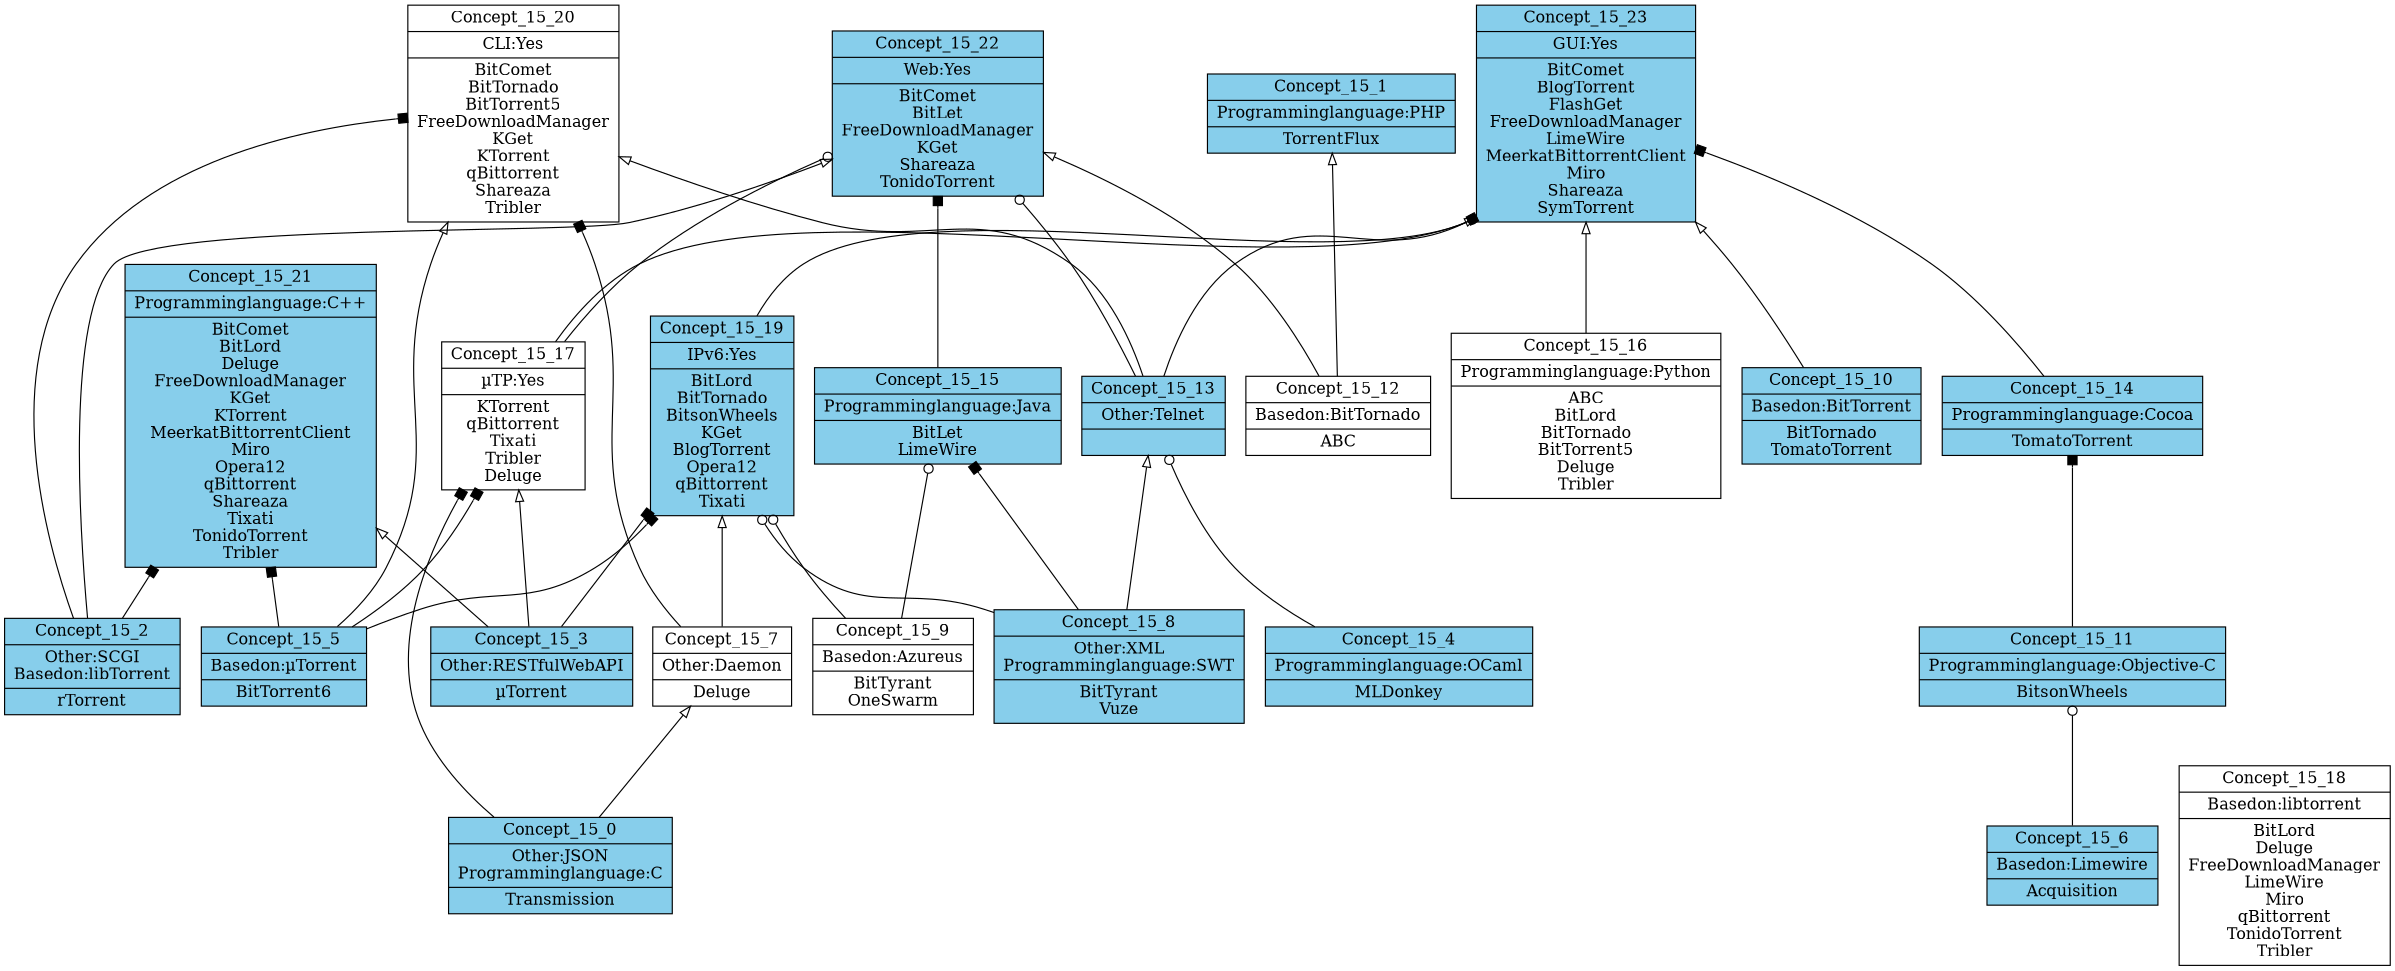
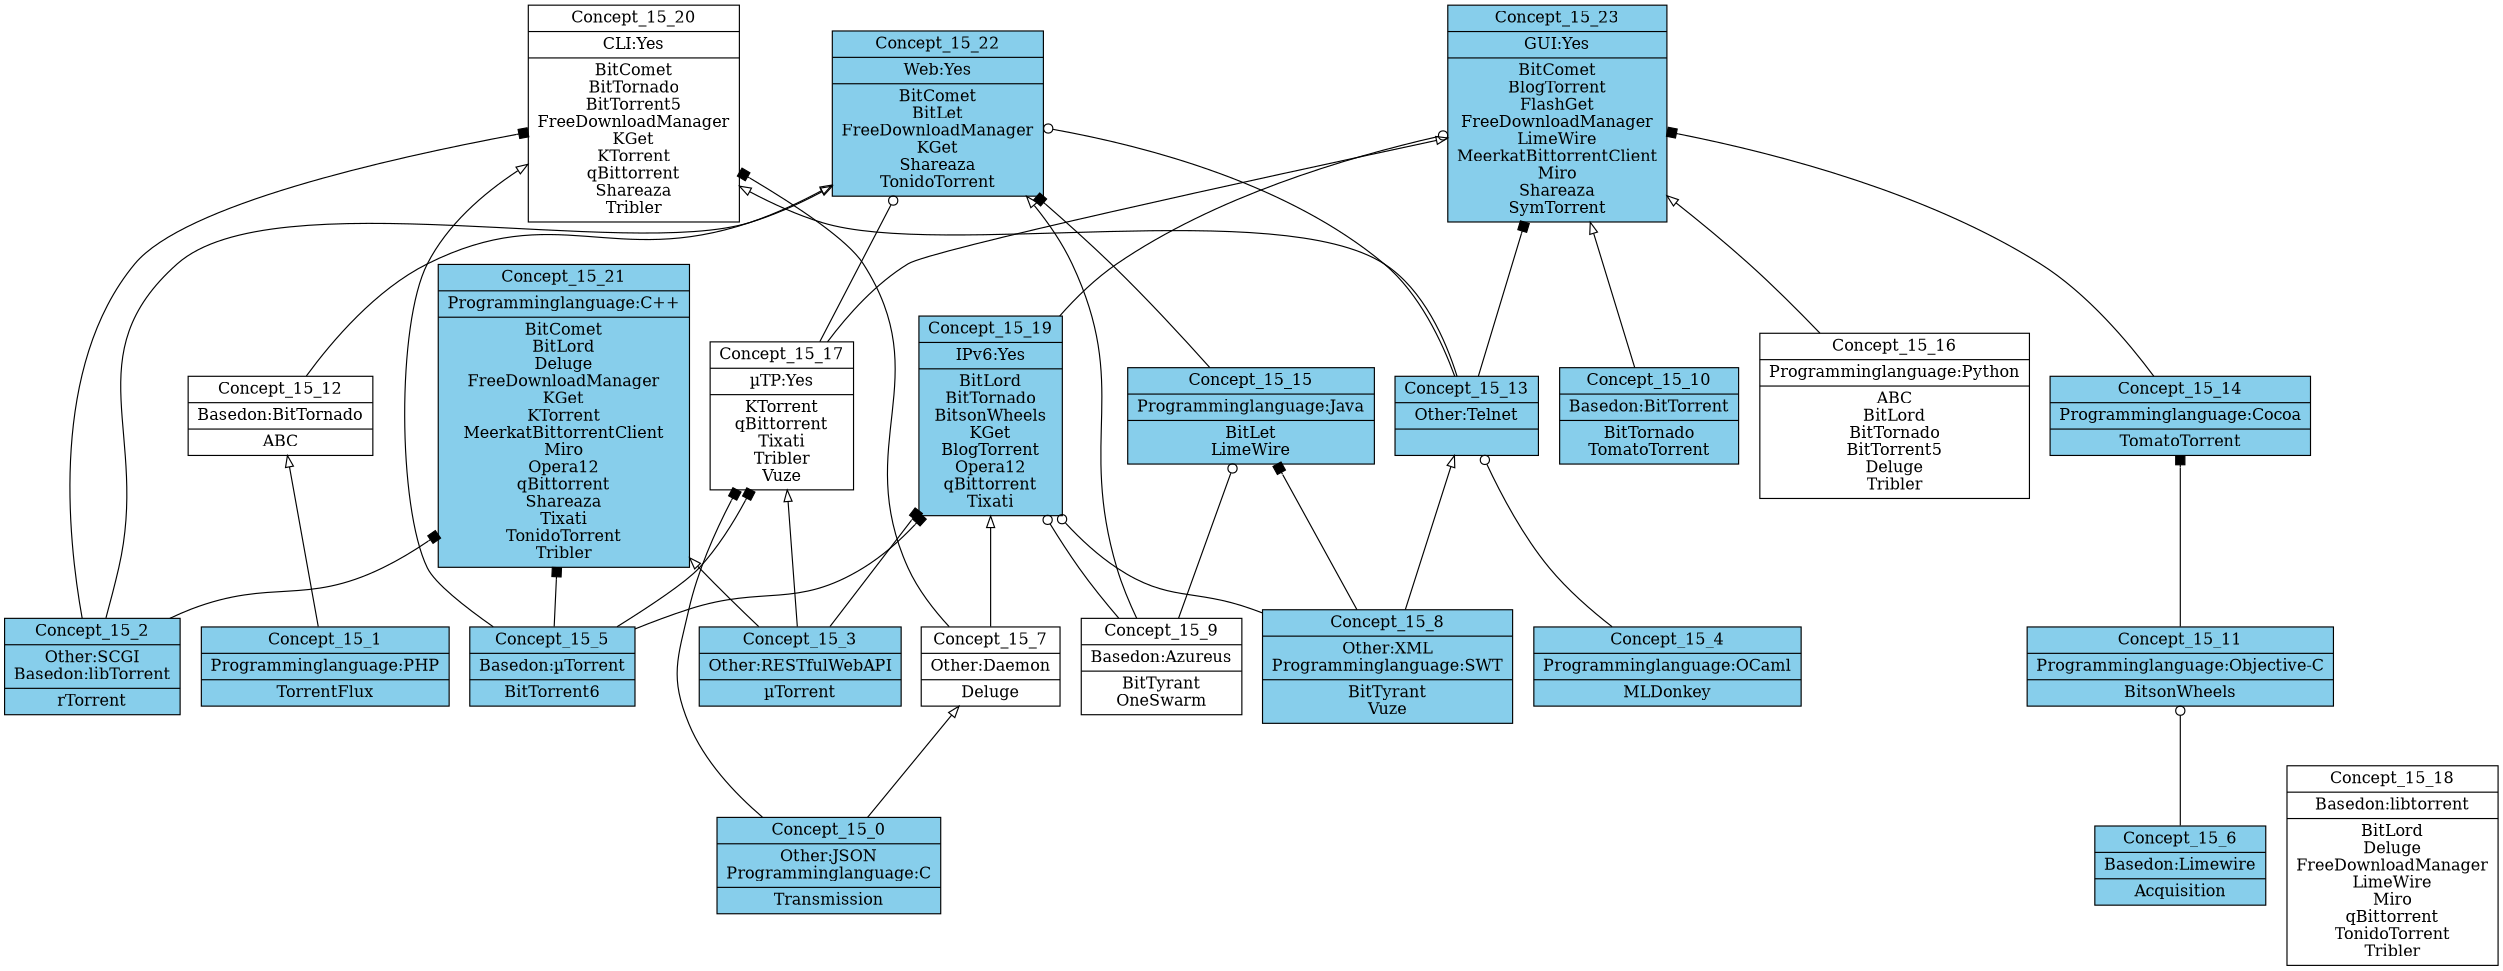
edge "Concept_15_12" -> "Concept_15_1": reversed
edge "Concept_15_9" -> "Concept_15_22": added
node "Concept_15_17": text "Deluge" -> "Vuze"
